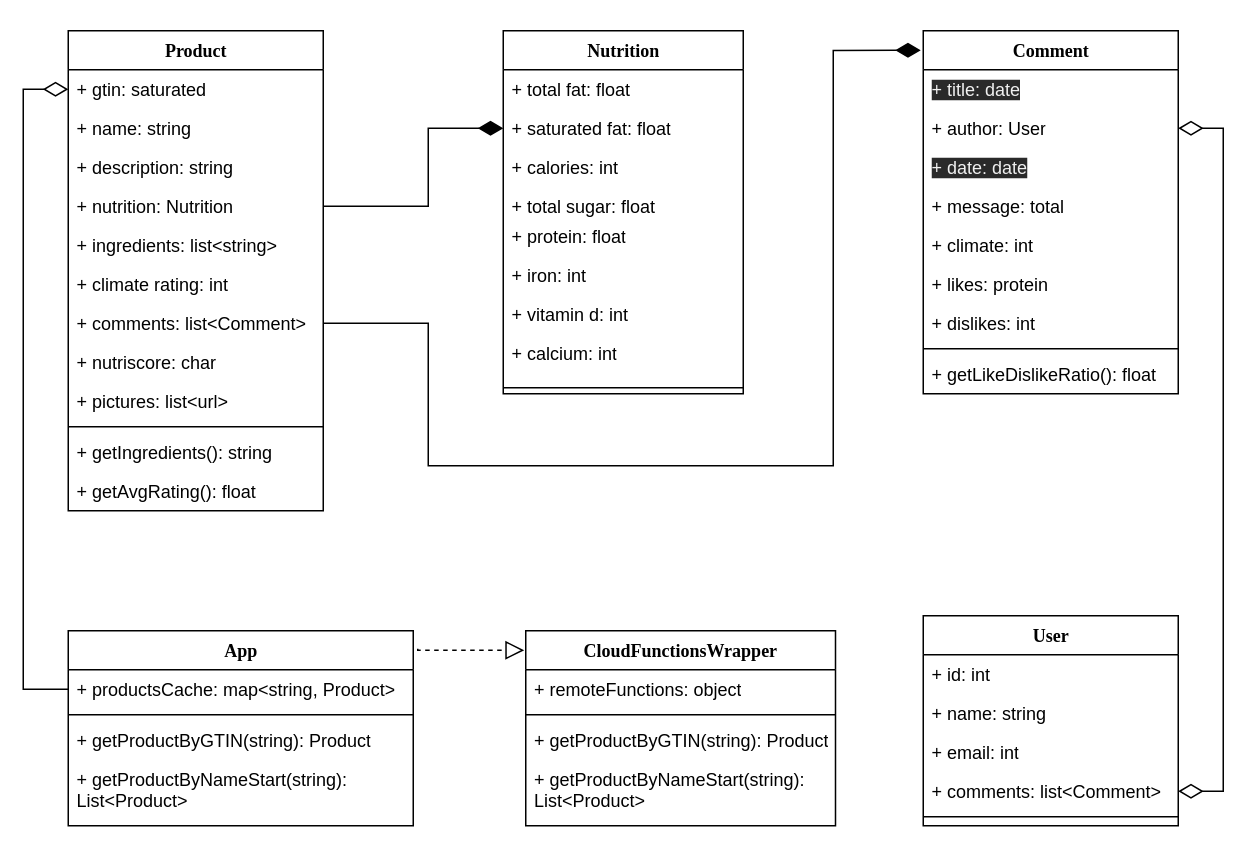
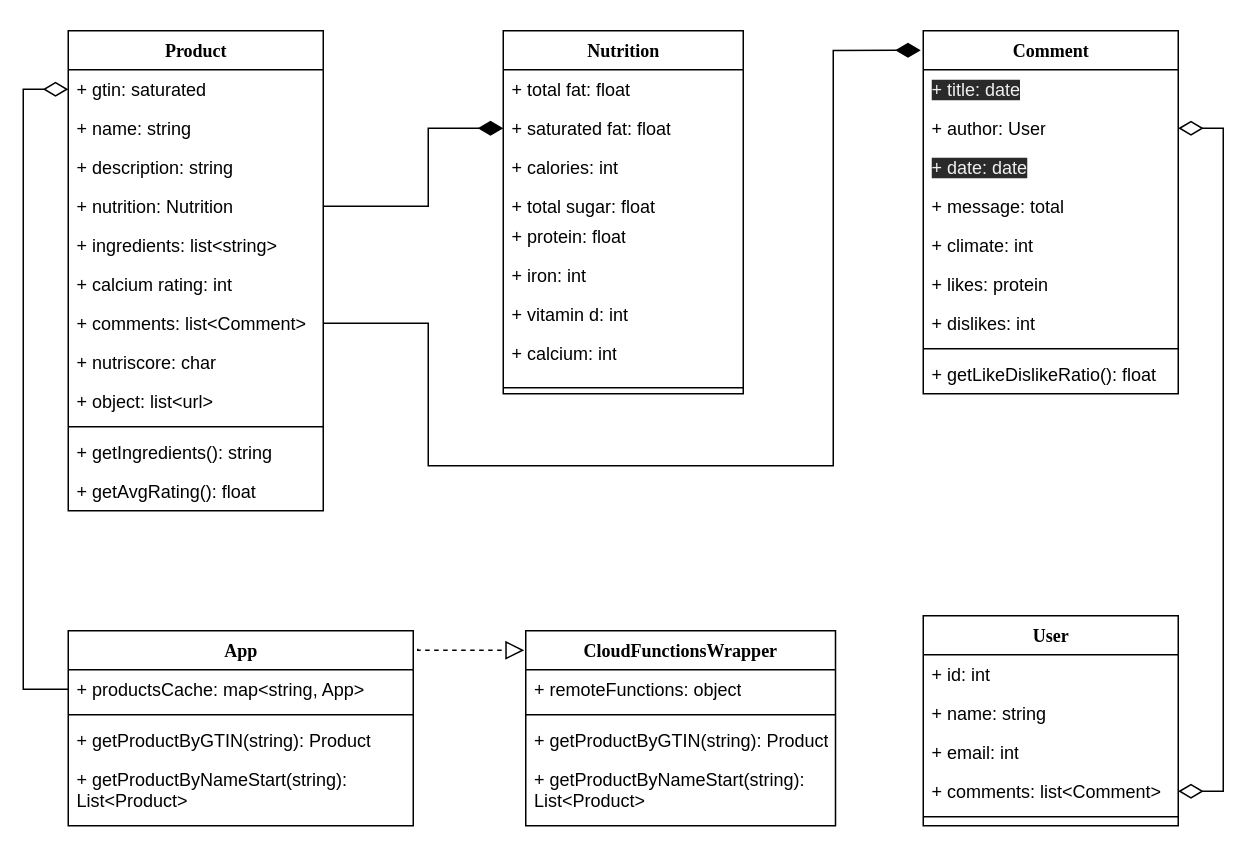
node "+ climate rating: int": label "+ climate rating: int" -> "+ calcium rating: int"
node "+ pictures: list<url>": label "+ pictures: list<url>" -> "+ object: list<url>"
node "+ productsCache: map<string, Product>": label "+ productsCache: map<string, Product>" -> "+ productsCache: map<string, App>"
